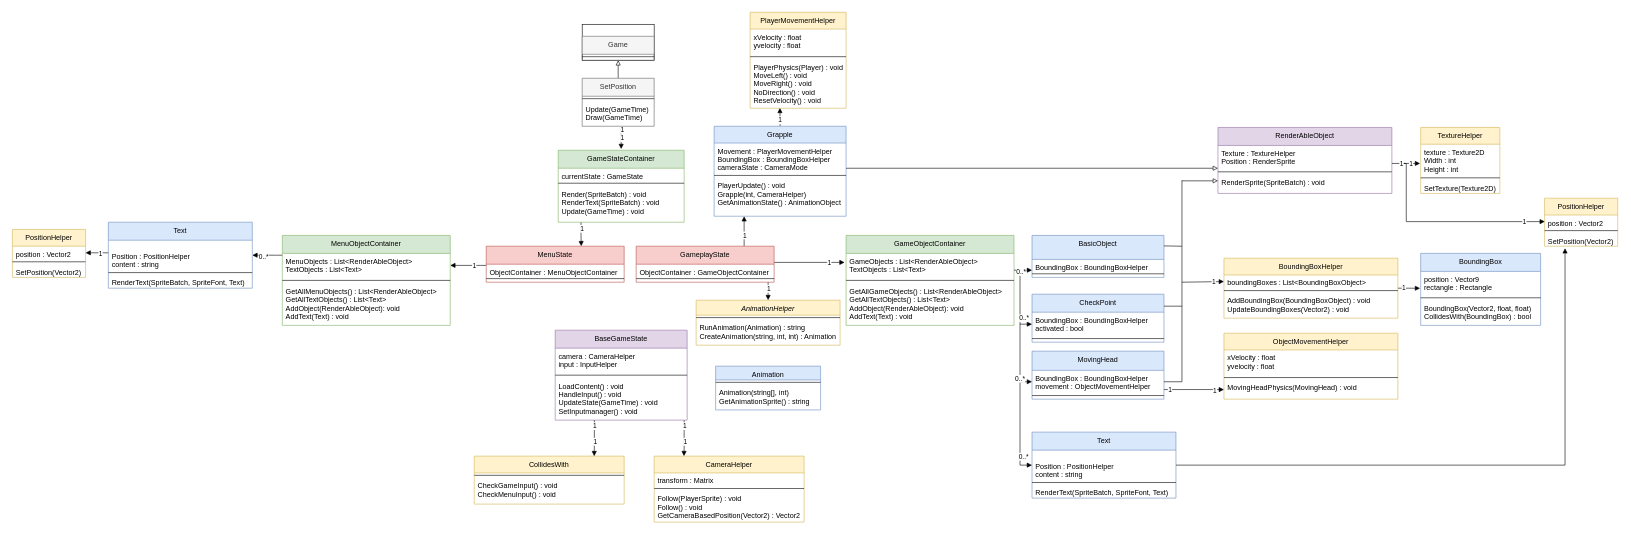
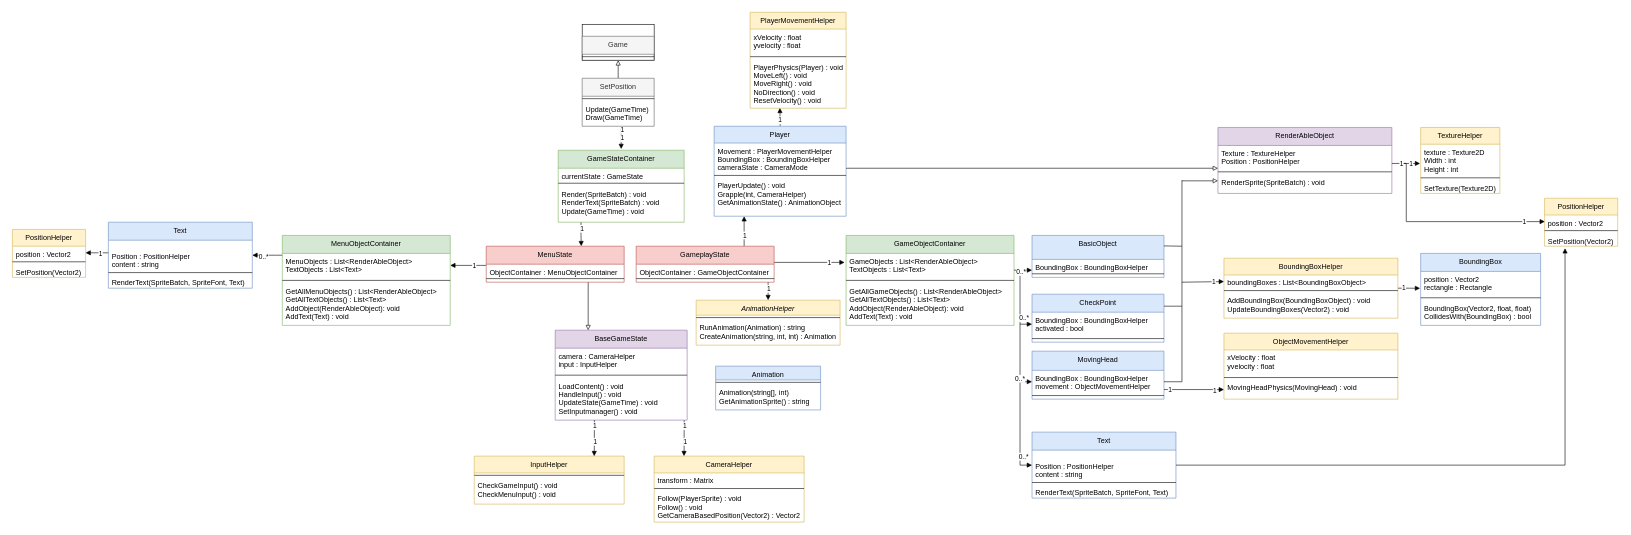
node "Grapple": label "Grapple" -> "Player"
node "Texture : TextureHelper Position : RenderSprite": label "Texture : TextureHelper Position : RenderSprite" -> "Texture : TextureHelper Position : PositionHelper"
node "position : Vector9 rectangle : Rectangle": label "position : Vector9 rectangle : Rectangle" -> "position : Vector2 rectangle : Rectangle"
edge "MenuState" -> "BaseGameState": added
node "CollidesWith": label "CollidesWith" -> "InputHelper"
